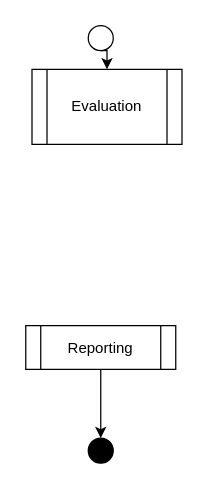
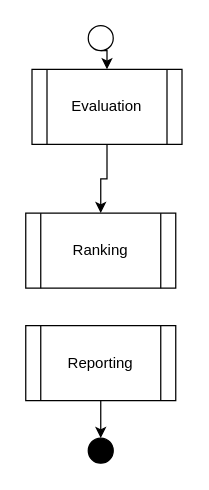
edge "Evaluation" -> "Ranking": added
node "Ranking": added
node "Reporting": size 150x44 -> 150x75
